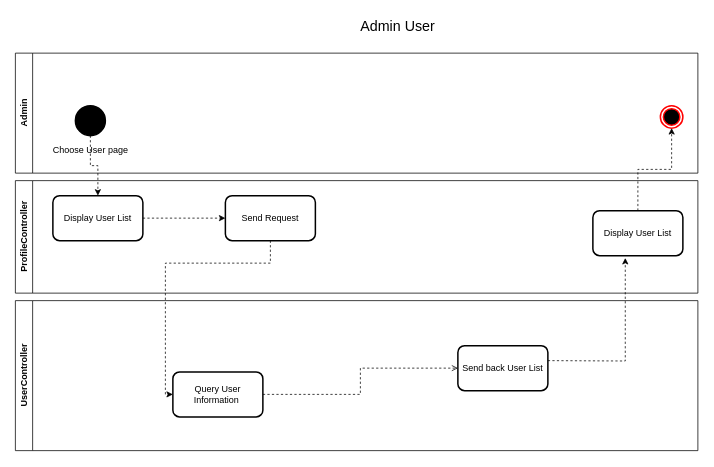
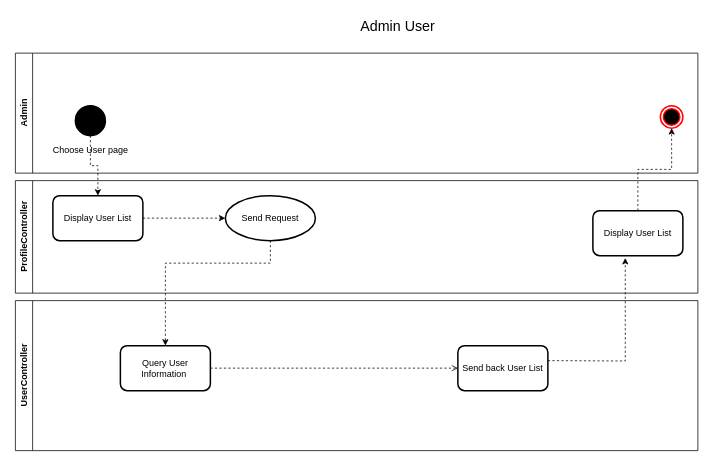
node "Send Request": shape rounded rectangle -> ellipse
node "Query User Information": moved (218, 394) -> (165, 368)
